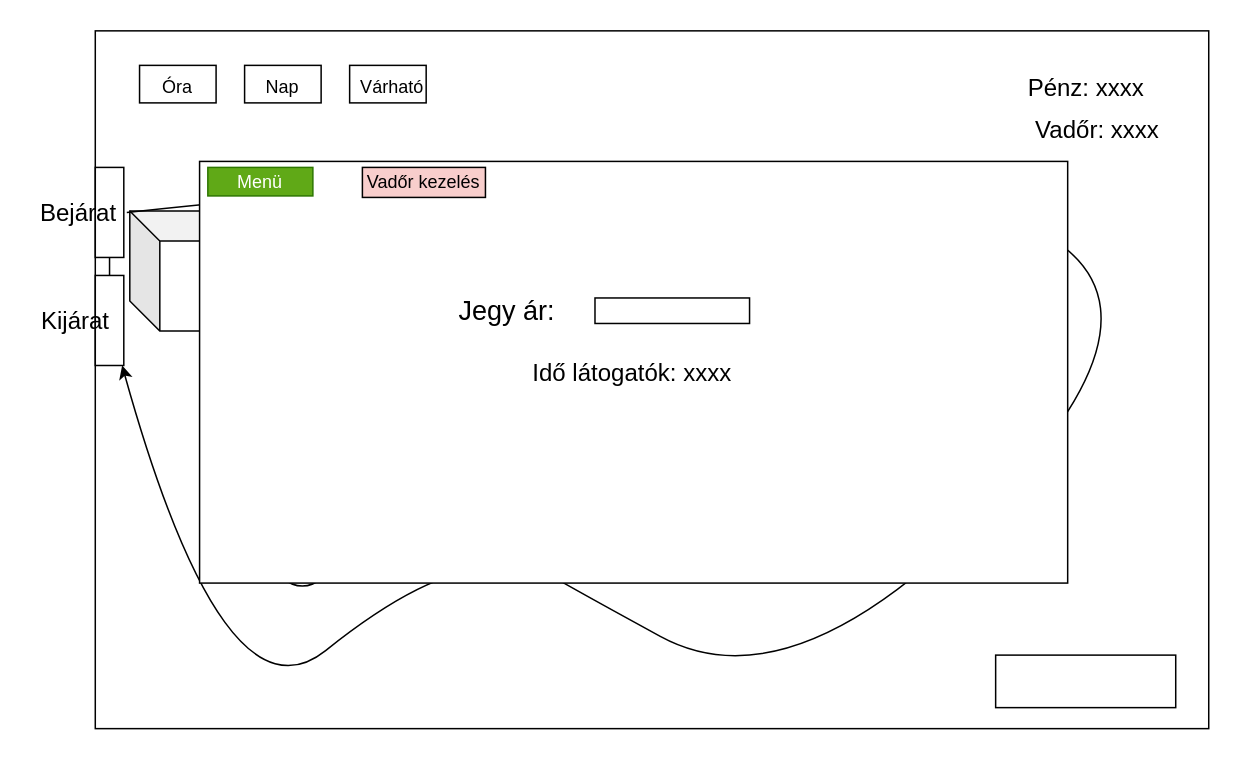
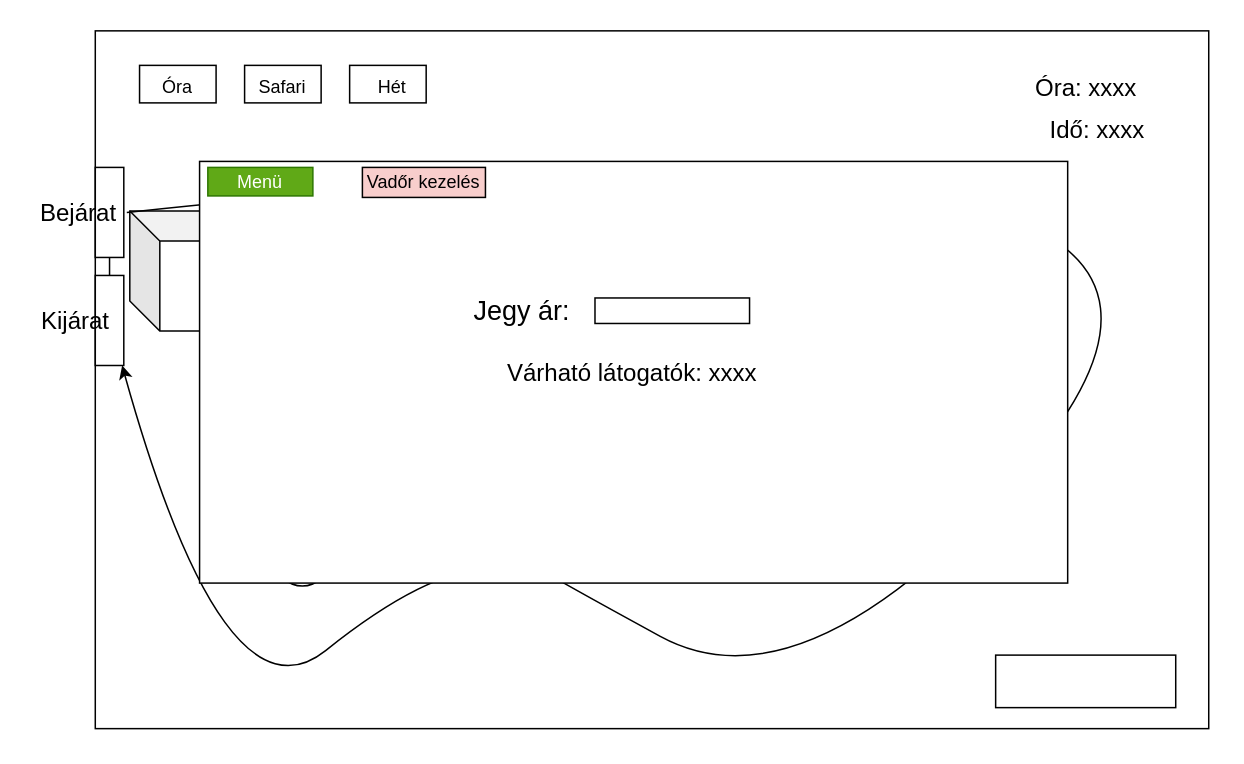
node "Nap": label "Nap" -> "Safari"
node "Várható": label "Várható" -> "Hét"
node "Pénz: xxxx": label "Pénz: xxxx" -> "Óra: xxxx"
node "Vadőr: xxxx": label "Vadőr: xxxx" -> "Idő: xxxx"
node "Jegy ár:": moved (507, 311) -> (522, 311)
node "Idő látogatók: xxxx": label "Idő látogatók: xxxx" -> "Várható látogatók: xxxx"
